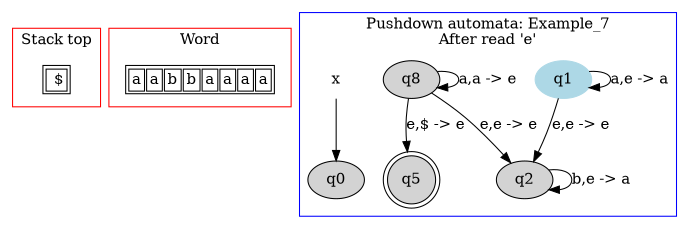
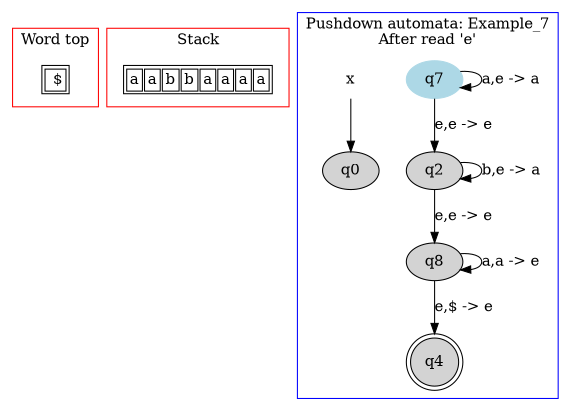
cluster "Stack top": label "Stack top" -> "Word top"
cluster "Word": label "Word" -> "Stack"
node "q1": label "q1" -> "q7"
edge "q8" -> "q2": reversed
node "q5": label "q5" -> "q4"
